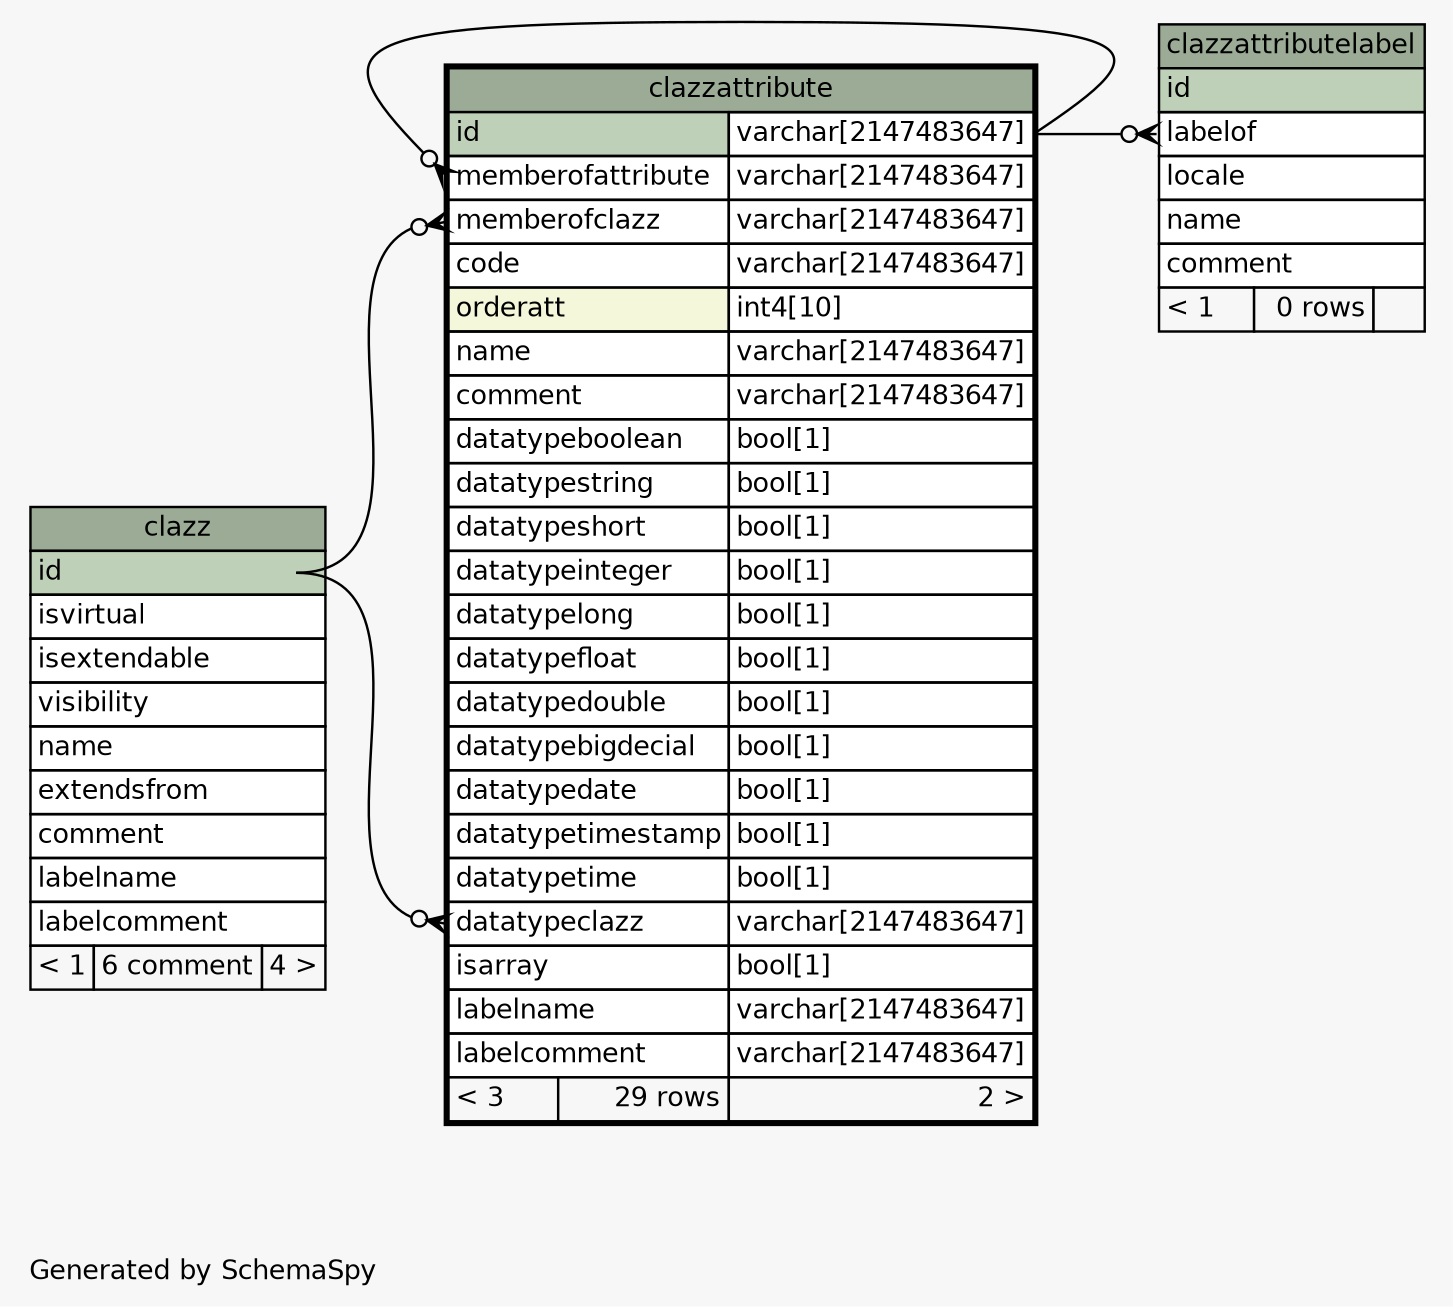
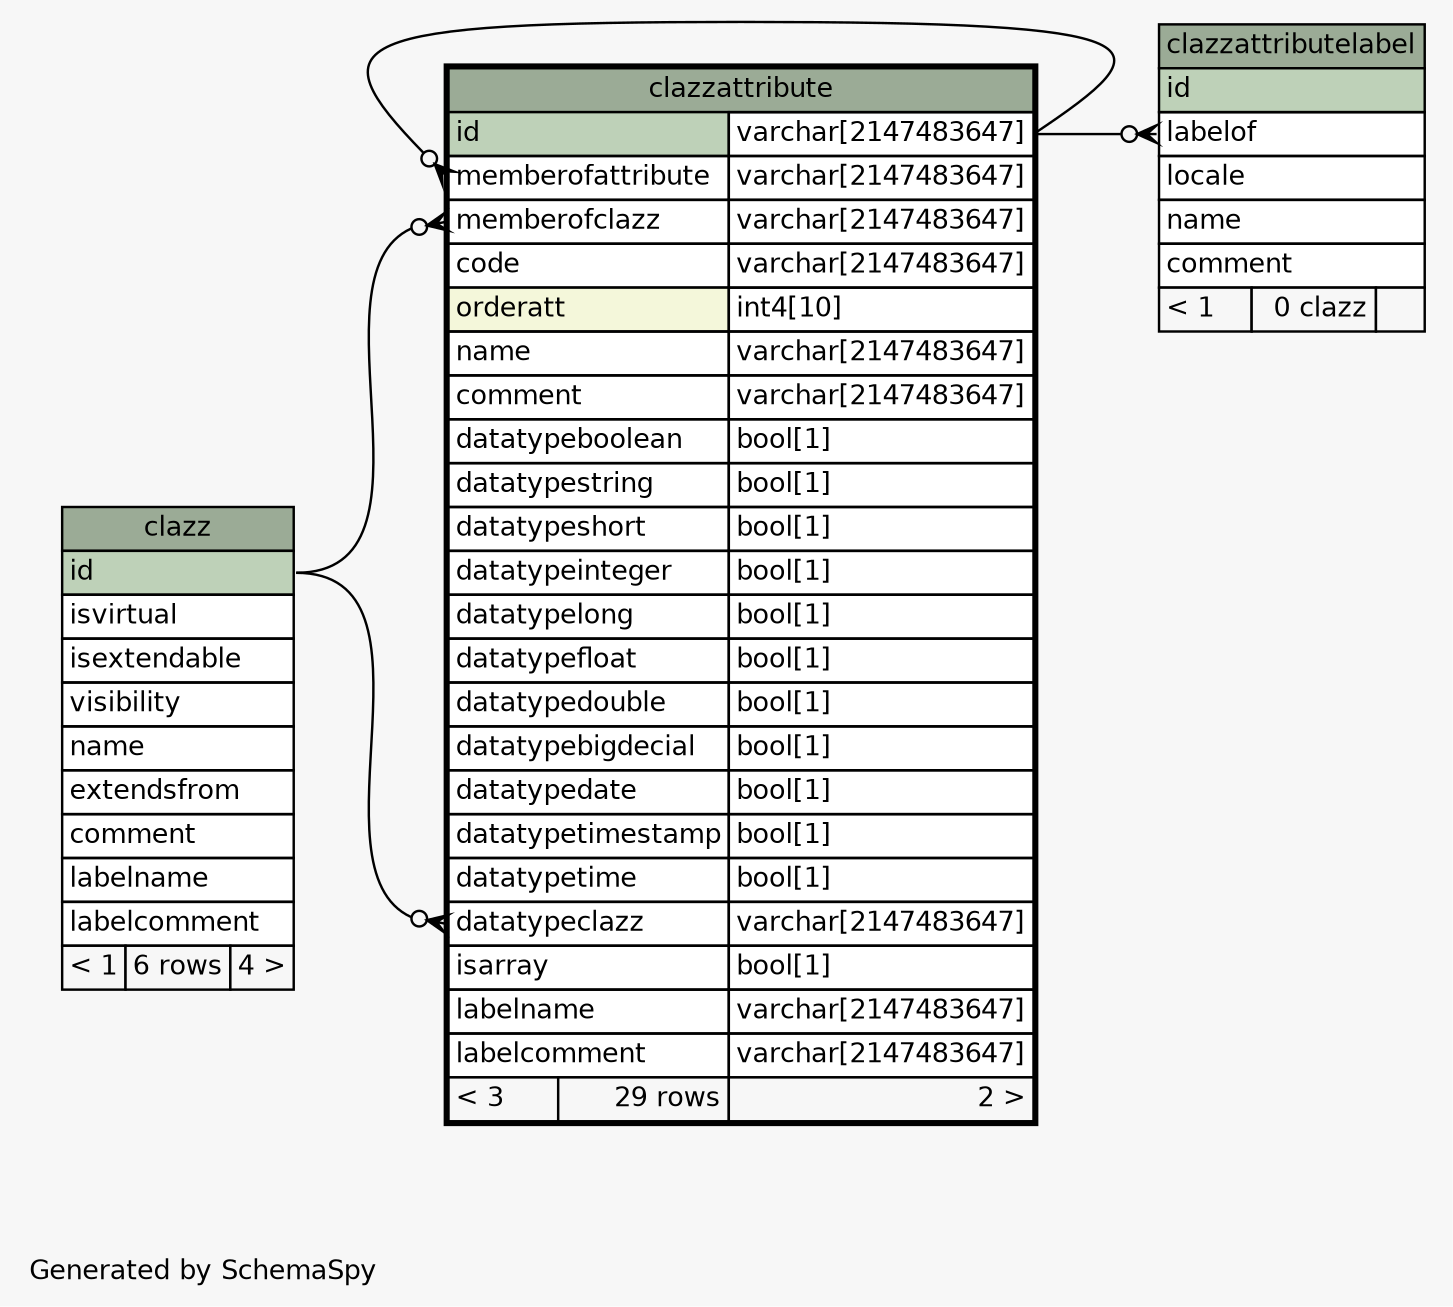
node "clazzattributelabel": text "0 rows" -> "0 clazz"
node "clazz": text "6 comment" -> "6 rows"
